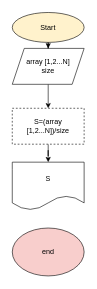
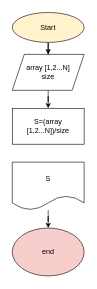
node "array [1,2...N] size": moved (48, 66) -> (48, 72)
node "S=(array [1,2...N])/size": style dashed -> solid
edge "S=(array [1,2...N])/size" -> "S": removed
edge "S" -> "end": added
